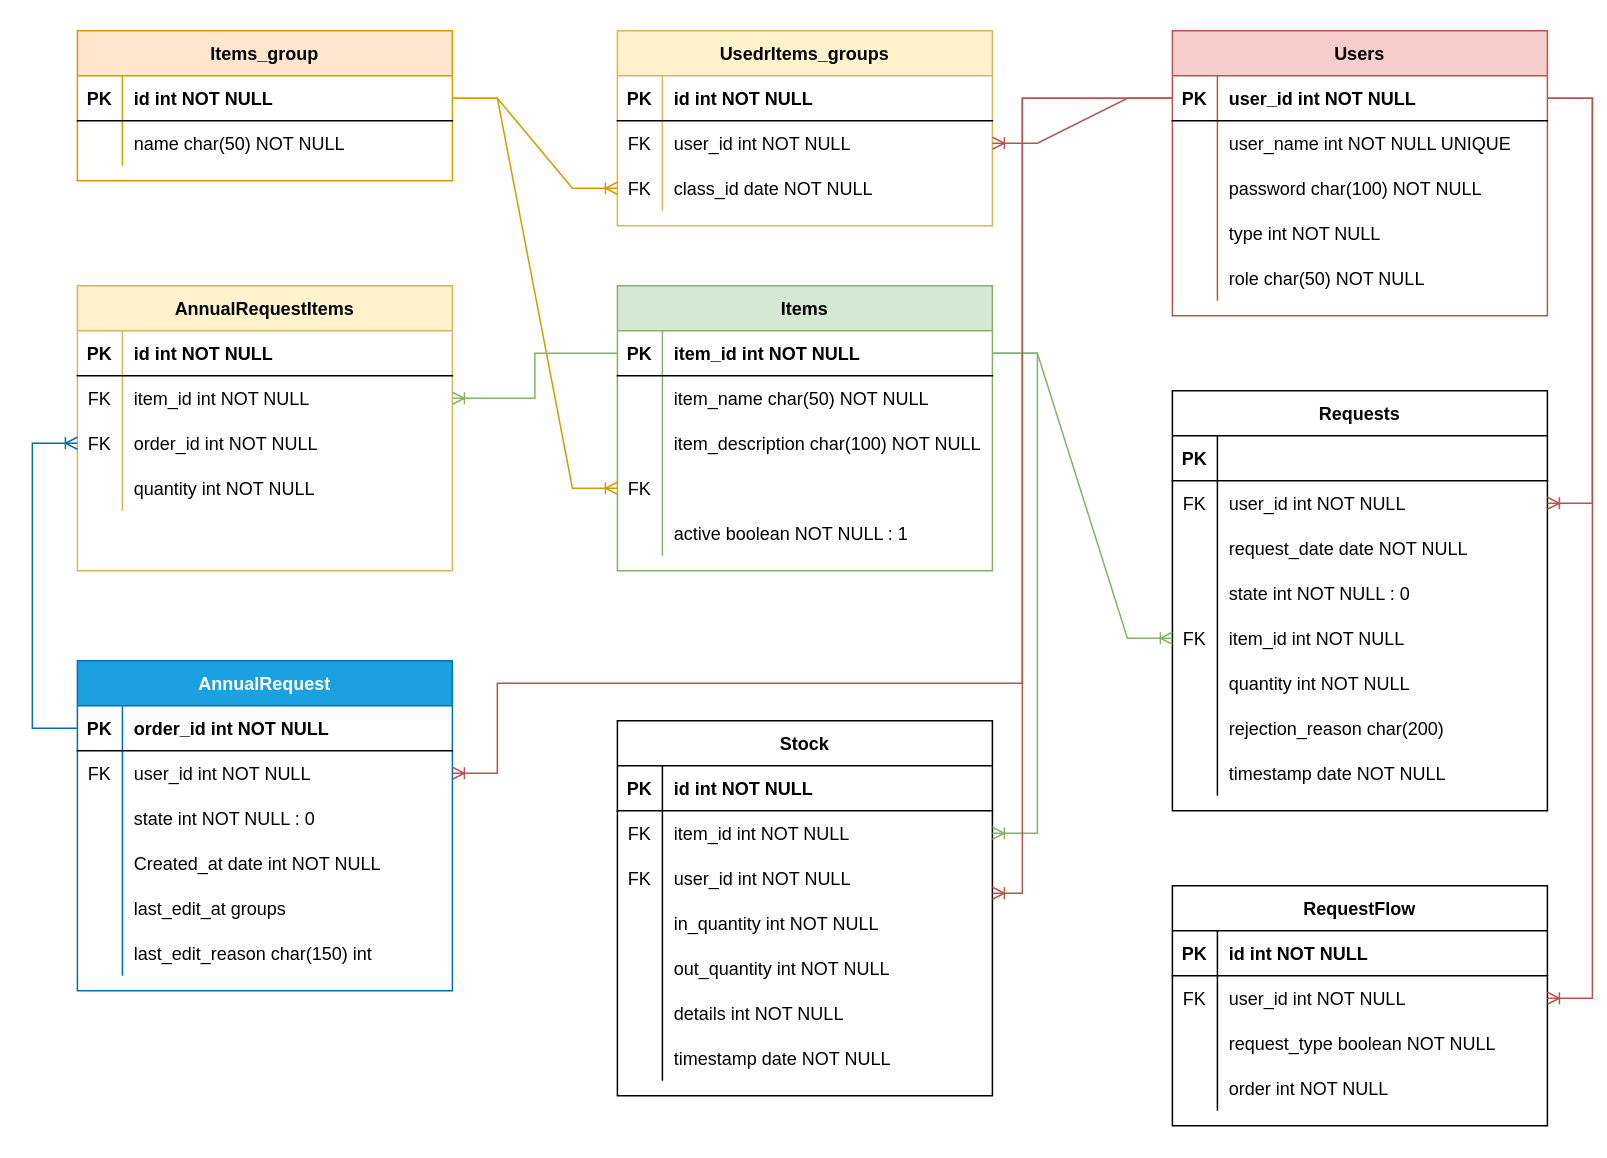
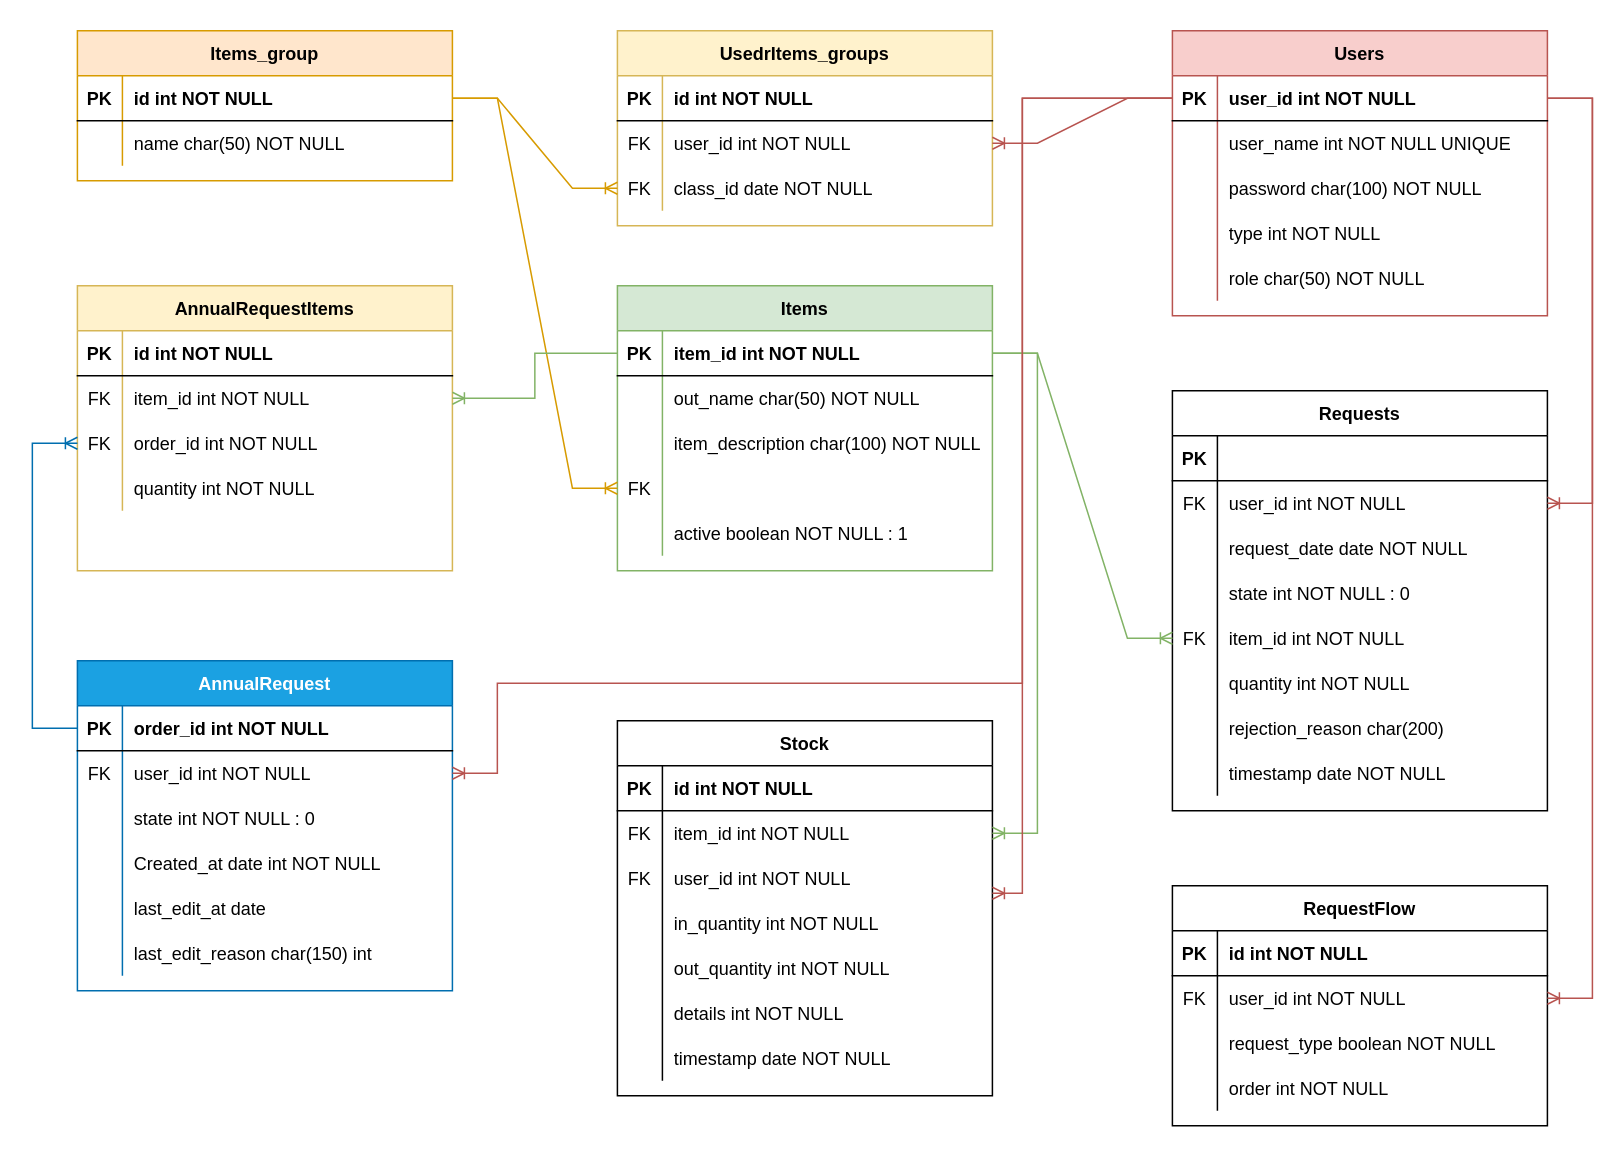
node "item_name char(50) NOT NULL": label "item_name char(50) NOT NULL" -> "out_name char(50) NOT NULL"
node "last_edit_at groups": label "last_edit_at groups" -> "last_edit_at date"
